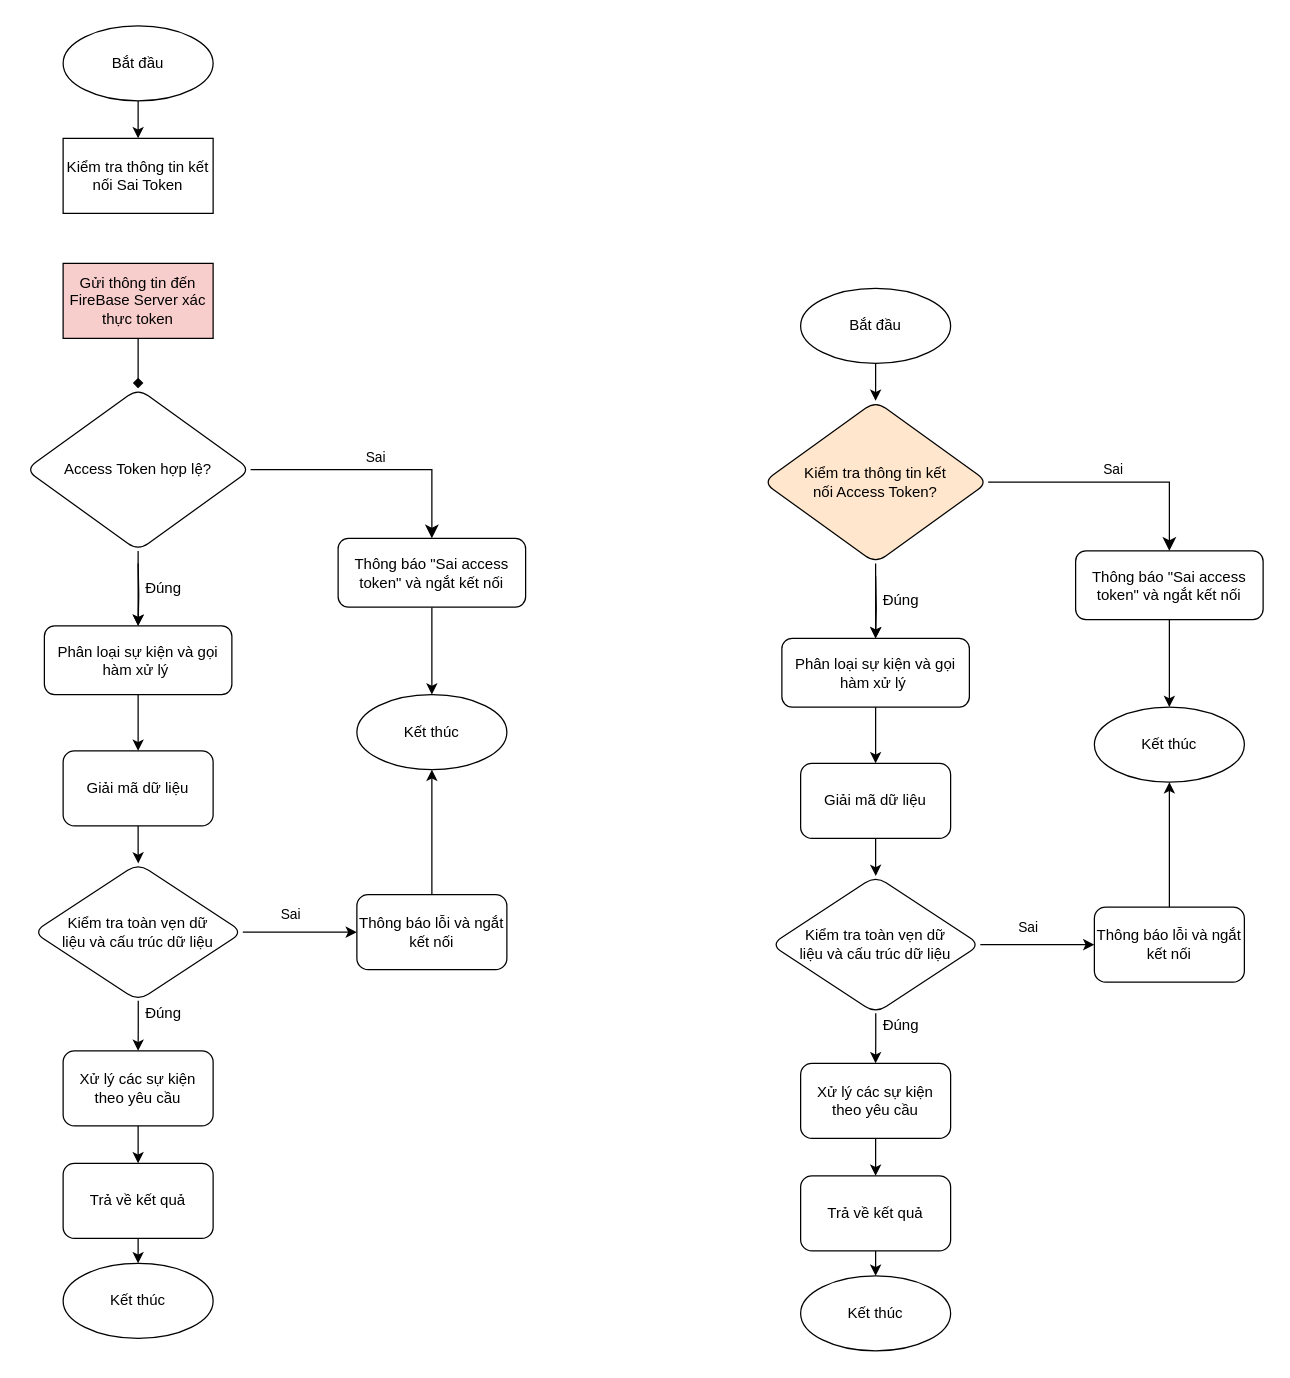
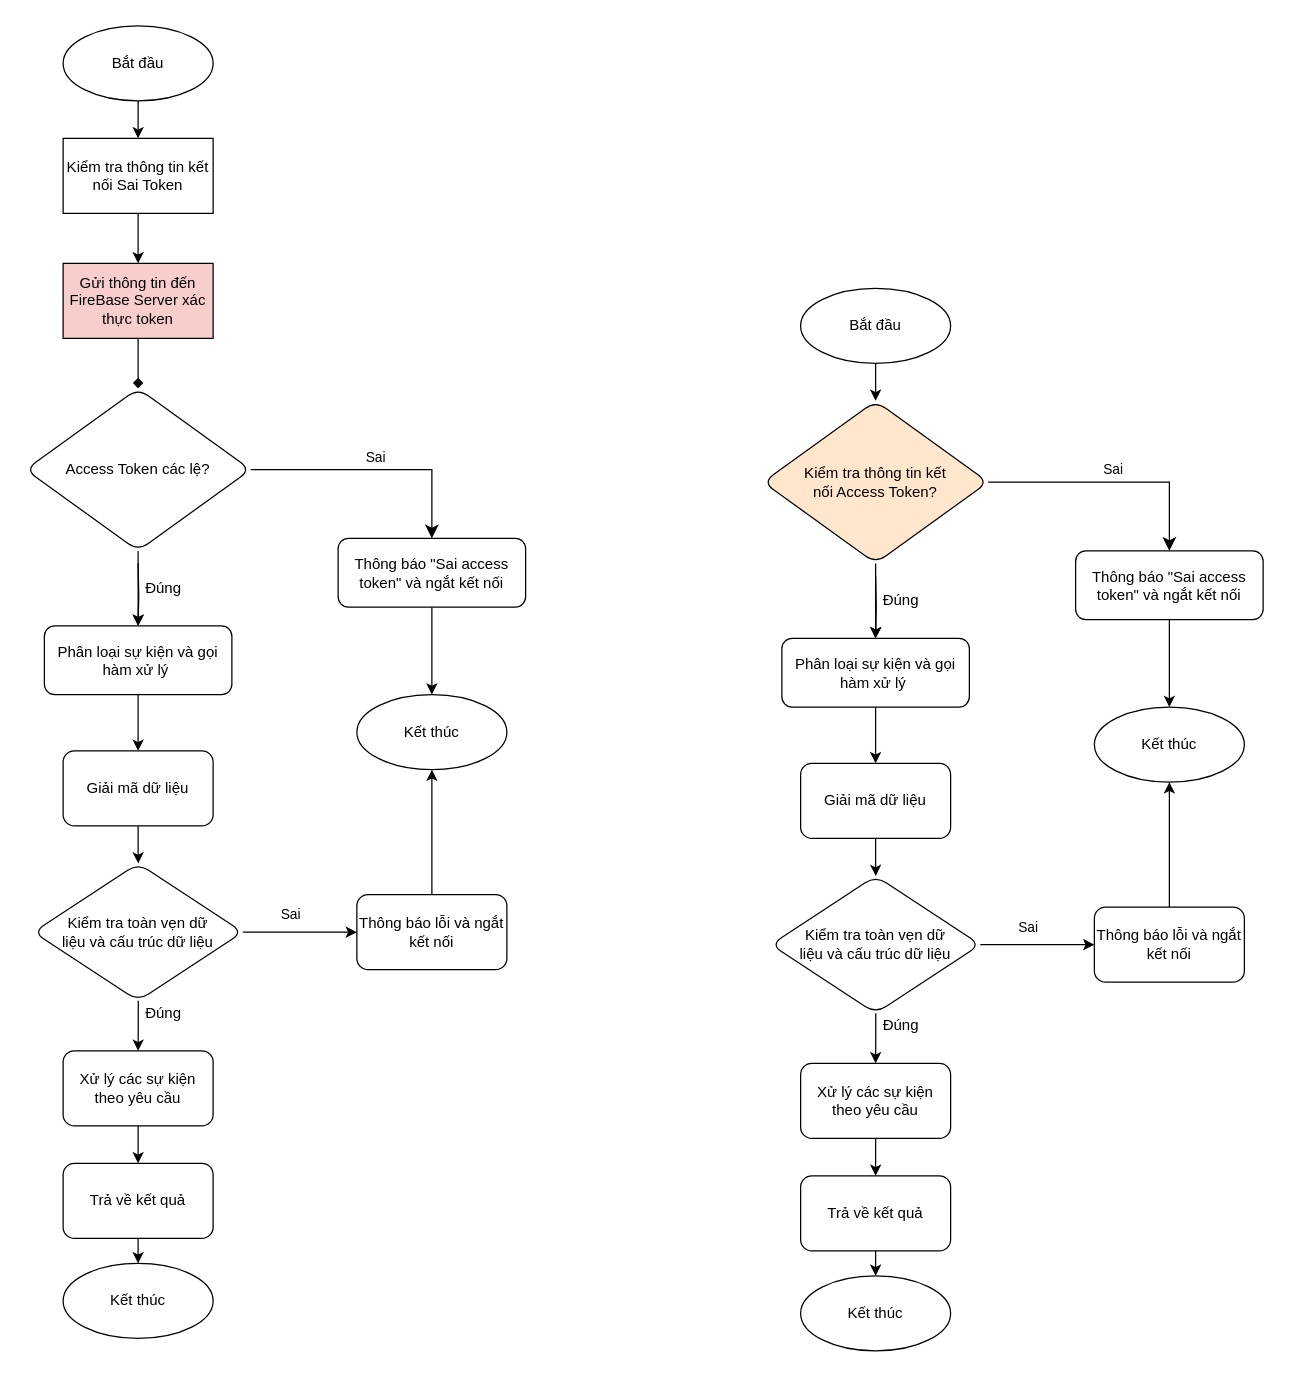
edge "Kiểm tra thông tin kết nối Sai Token" -> "Gửi thông tin đến FireBase Server xác thực token": added
node "Access Token hợp lệ?": label "Access Token hợp lệ?" -> "Access Token các lệ?"
